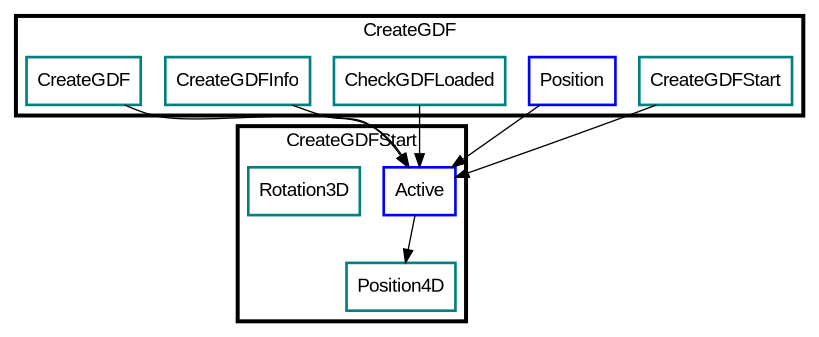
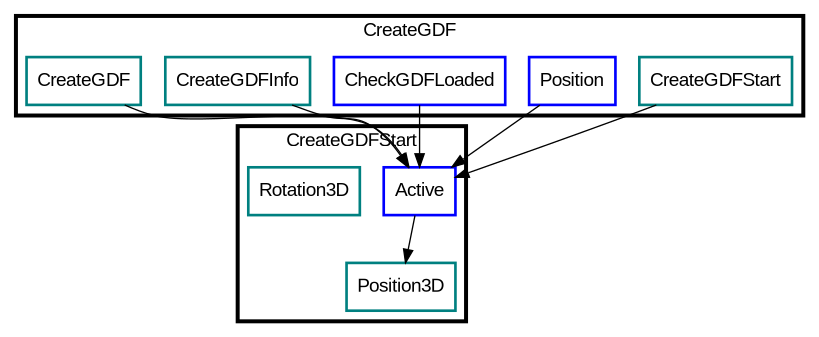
node "CheckGDFLoaded": color teal -> blue
node "Position4D": label "Position4D" -> "Position3D"
